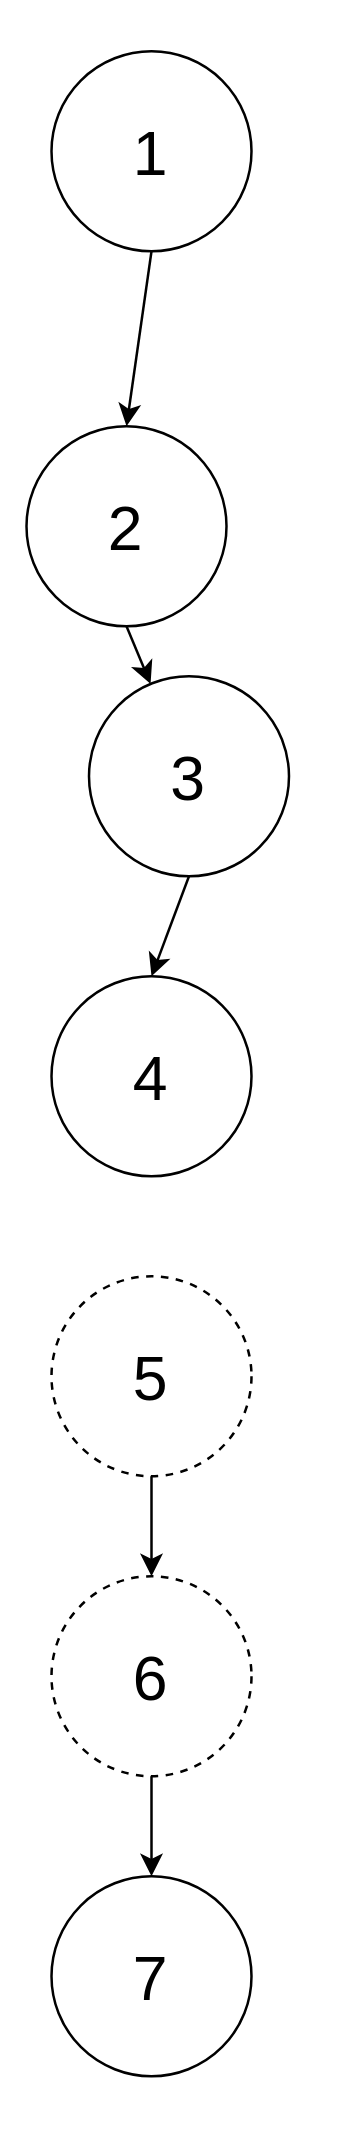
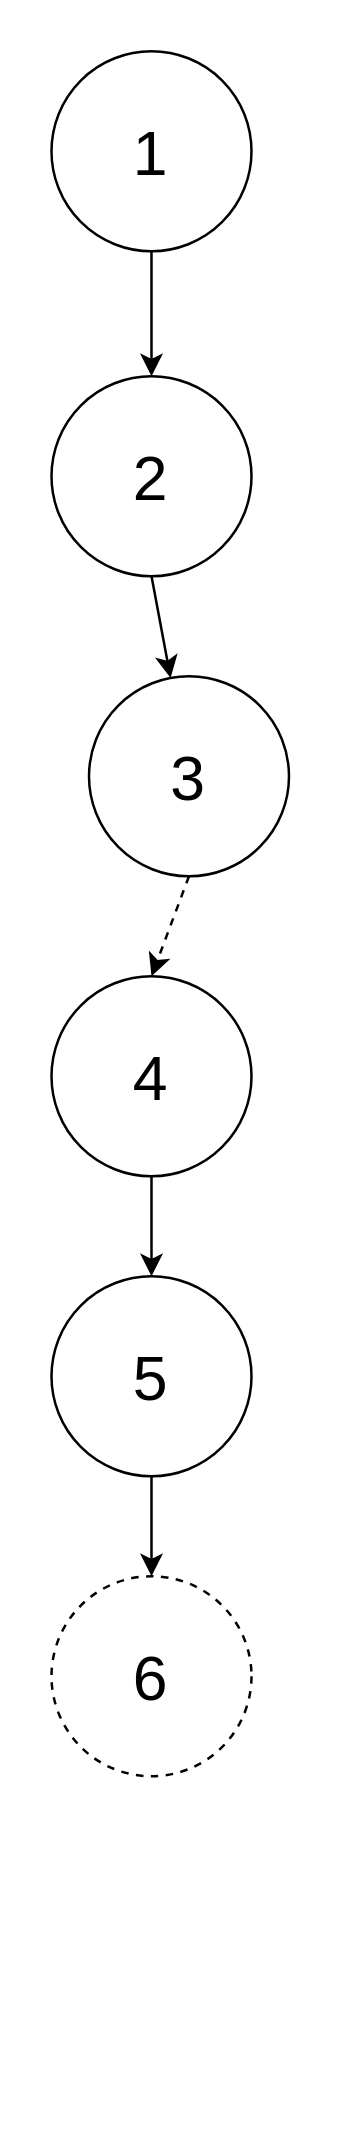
node "2": moved (126, 526) -> (151, 476)
edge "3" -> "4": style solid -> dashed
edge "4" -> "5": added
node "5": style dashed -> solid
edge "6" -> "7": removed
node "7": removed
